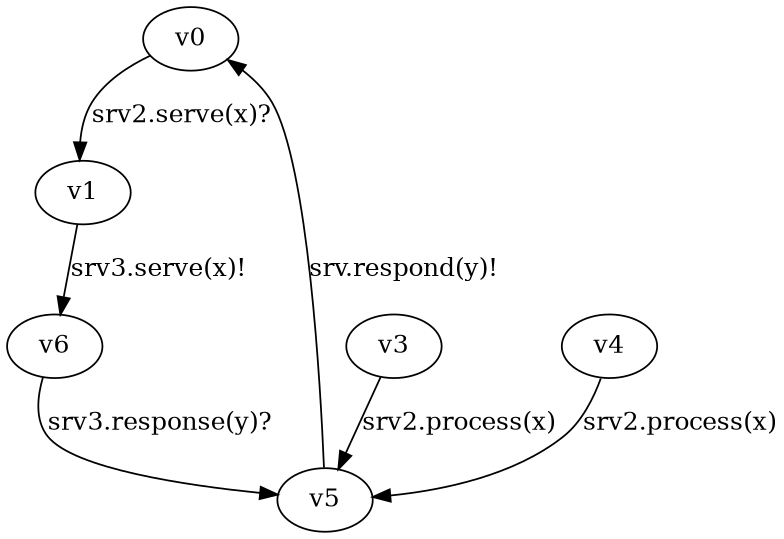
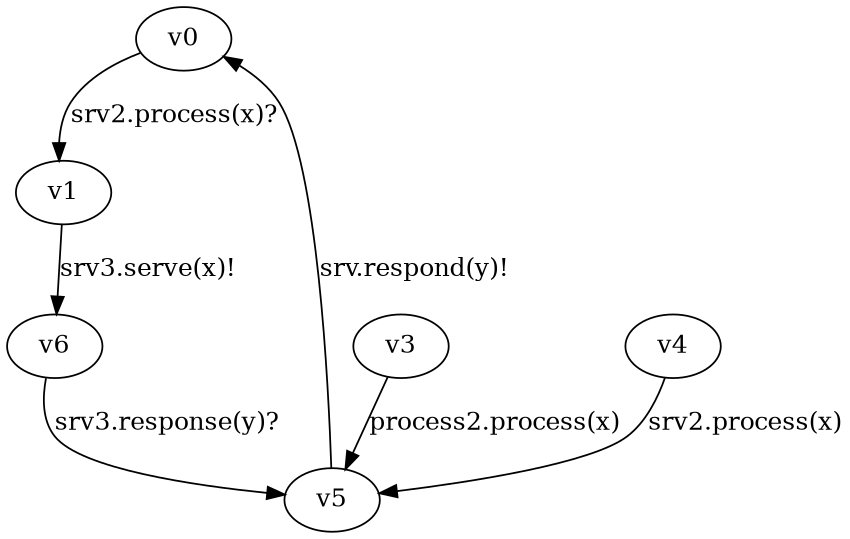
edge "v0" -> "v1": label "srv2.serve(x)?" -> "srv2.process(x)?"
edge "v3" -> "v5": label "srv2.process(x)" -> "process2.process(x)"
